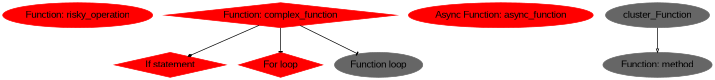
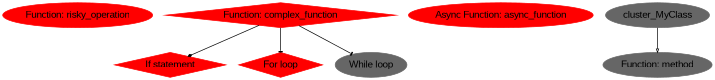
node "cluster_Function": label "cluster_Function" -> "cluster_MyClass"
node "Function loop": label "Function loop" -> "While loop"
